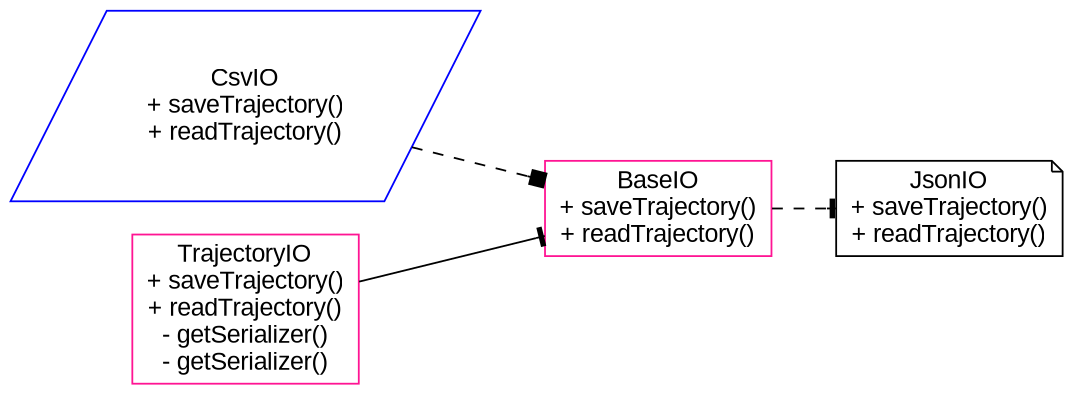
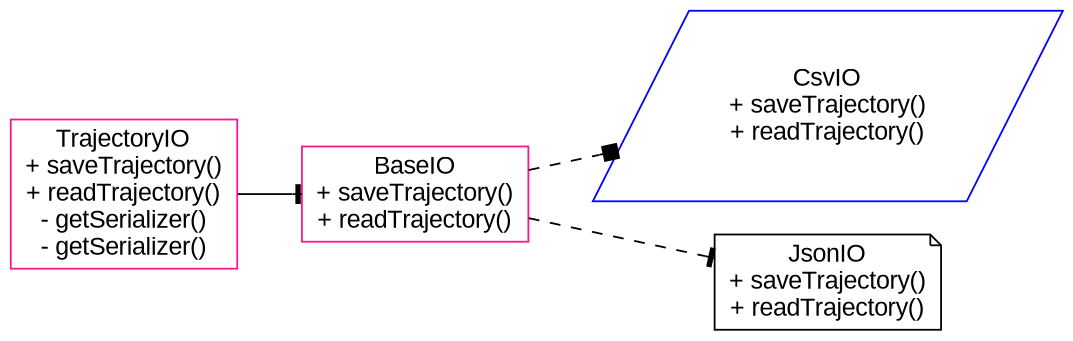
edge "CsvIO + saveTrajectory() + readTrajectory()" -> "BaseIO + saveTrajectory() + readTrajectory()": reversed
